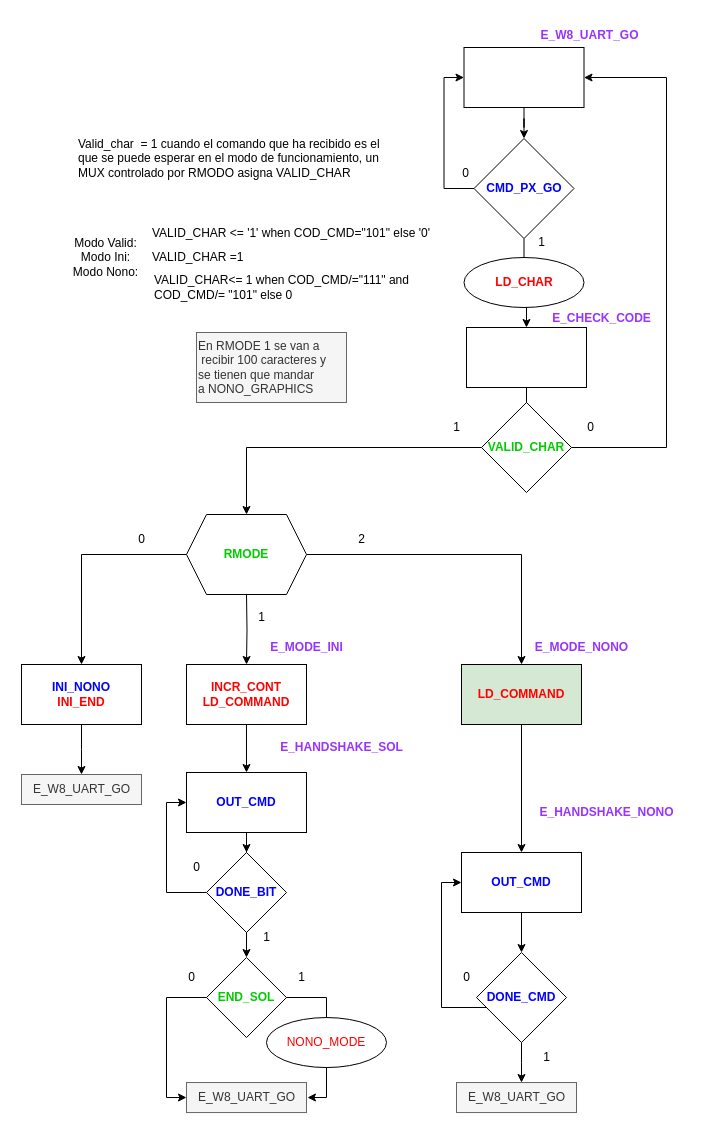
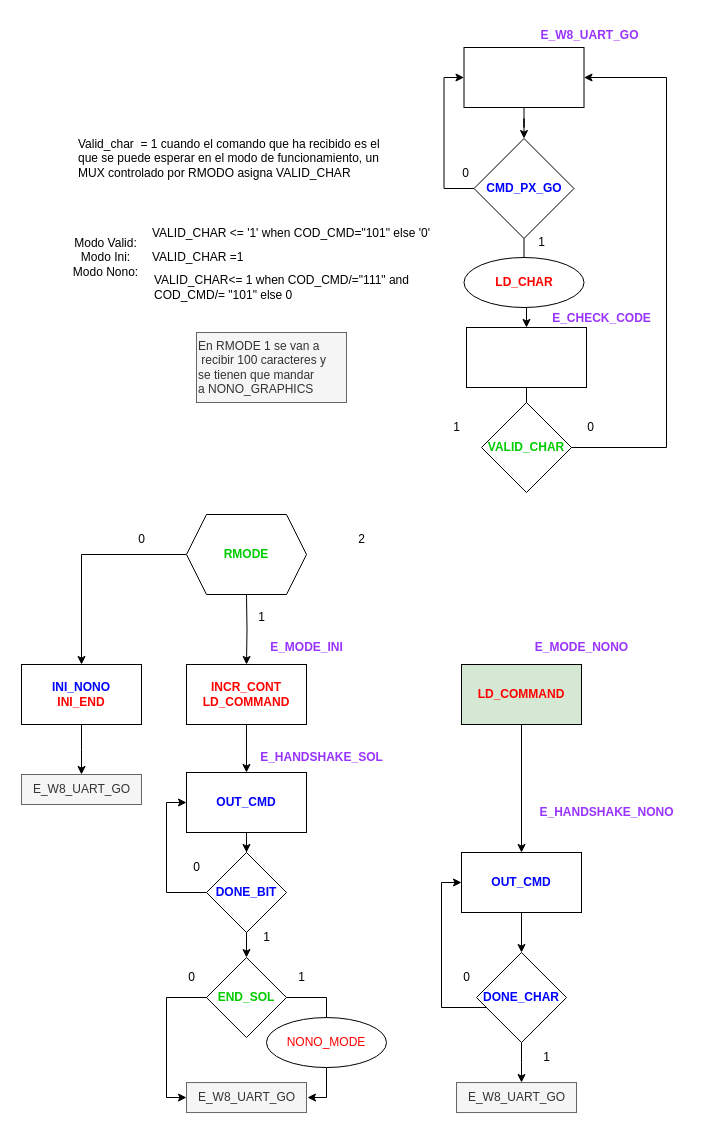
edge "VALID_CHAR" -> "RMODE": removed
edge "RMODE" -> "LD_COMMAND": removed
node "E_HANDSHAKE_SOL": moved (342, 748) -> (322, 758)
node "DONE_CMD": label "DONE_CMD" -> "DONE_CHAR"
